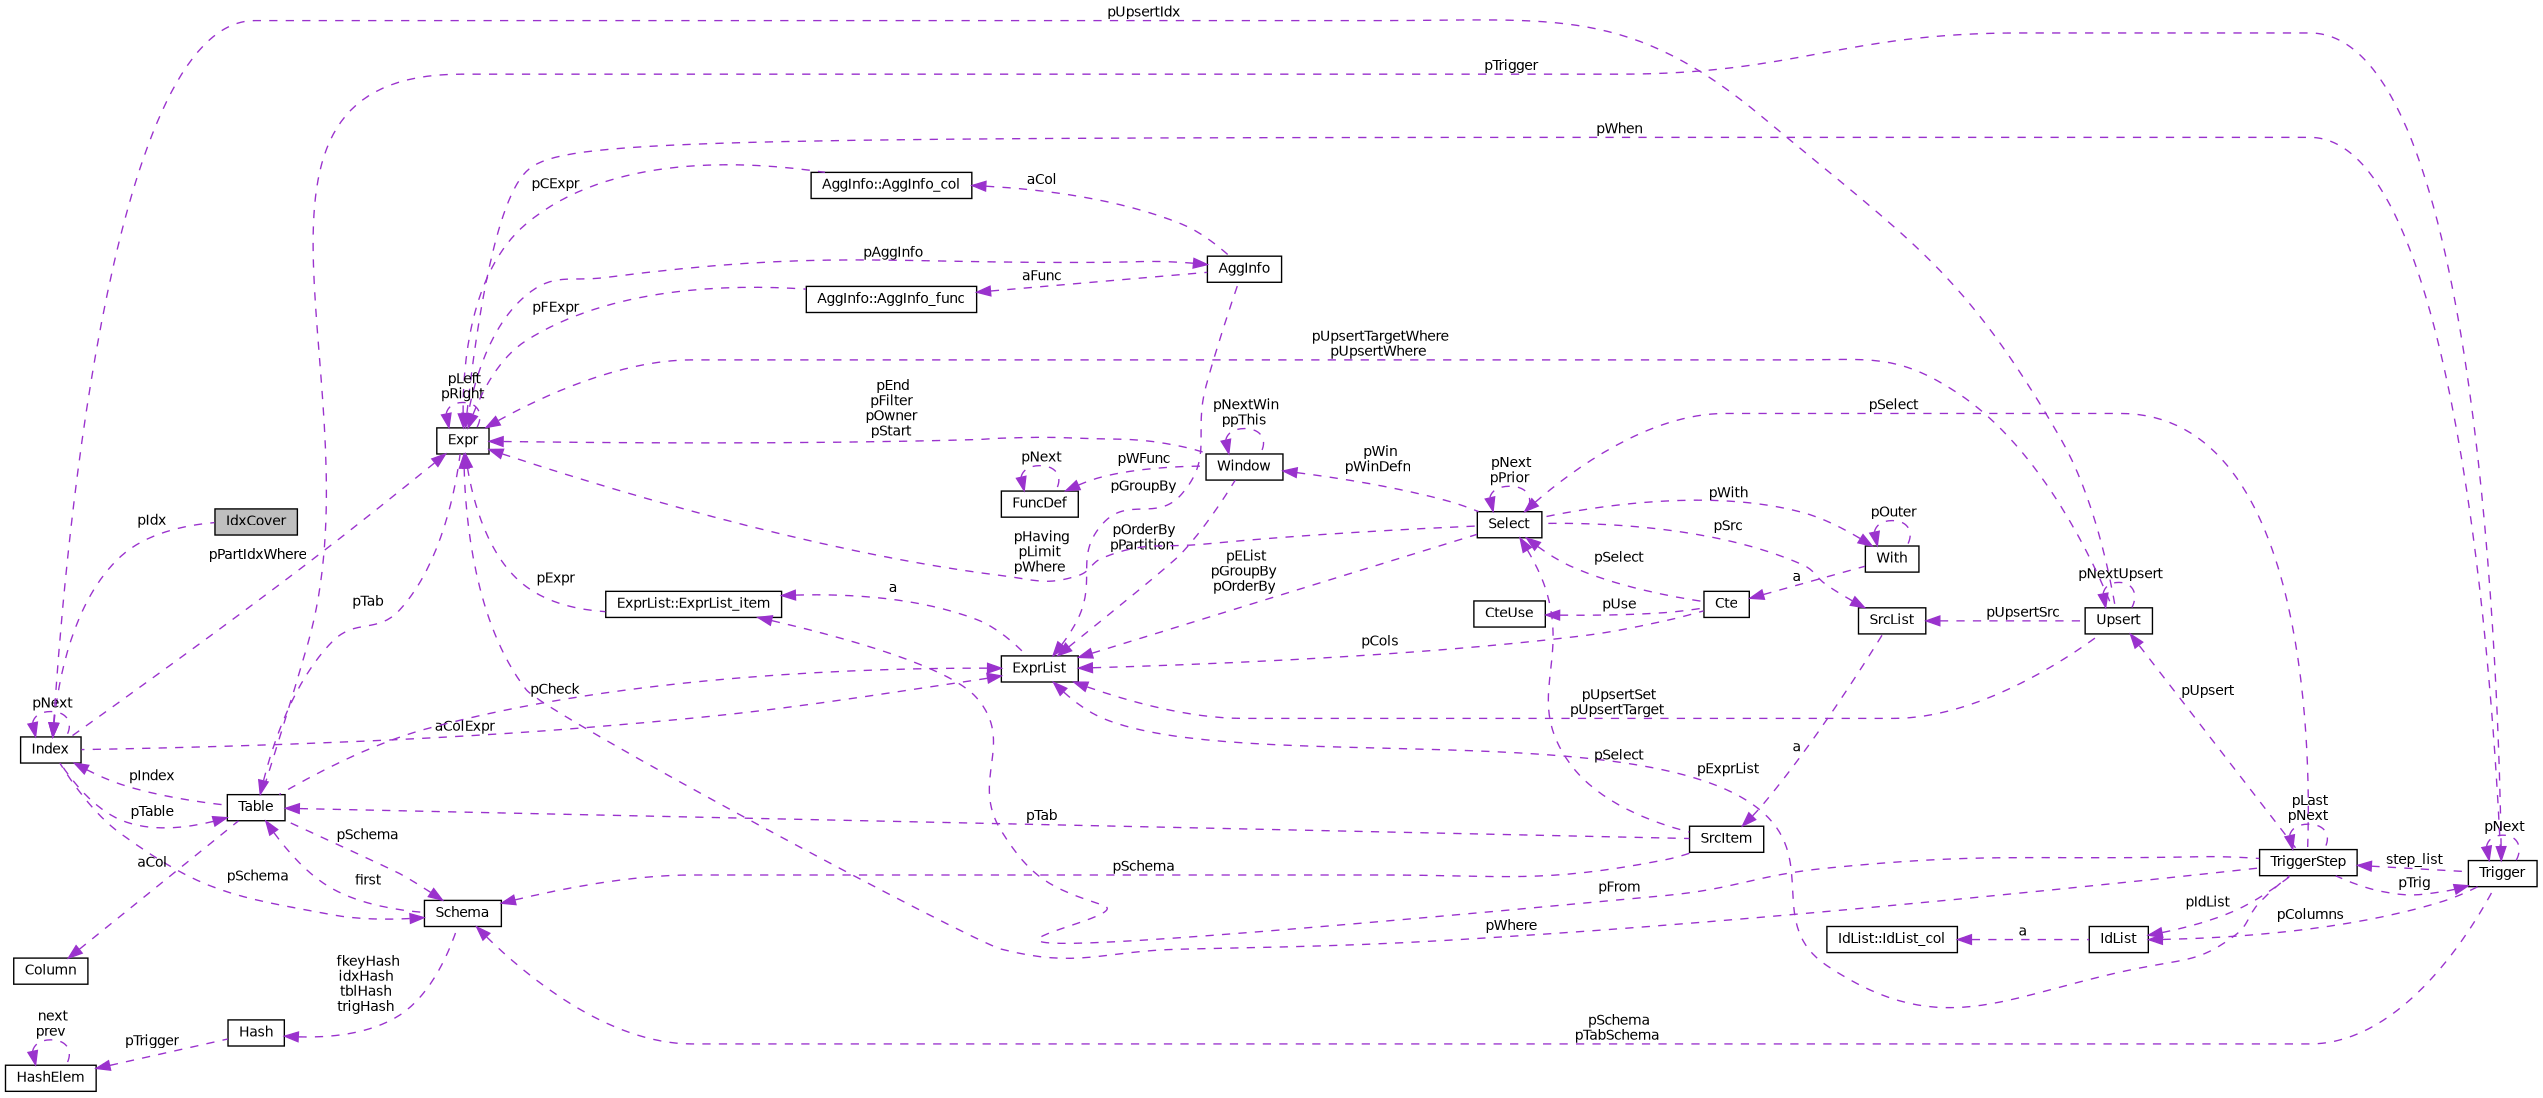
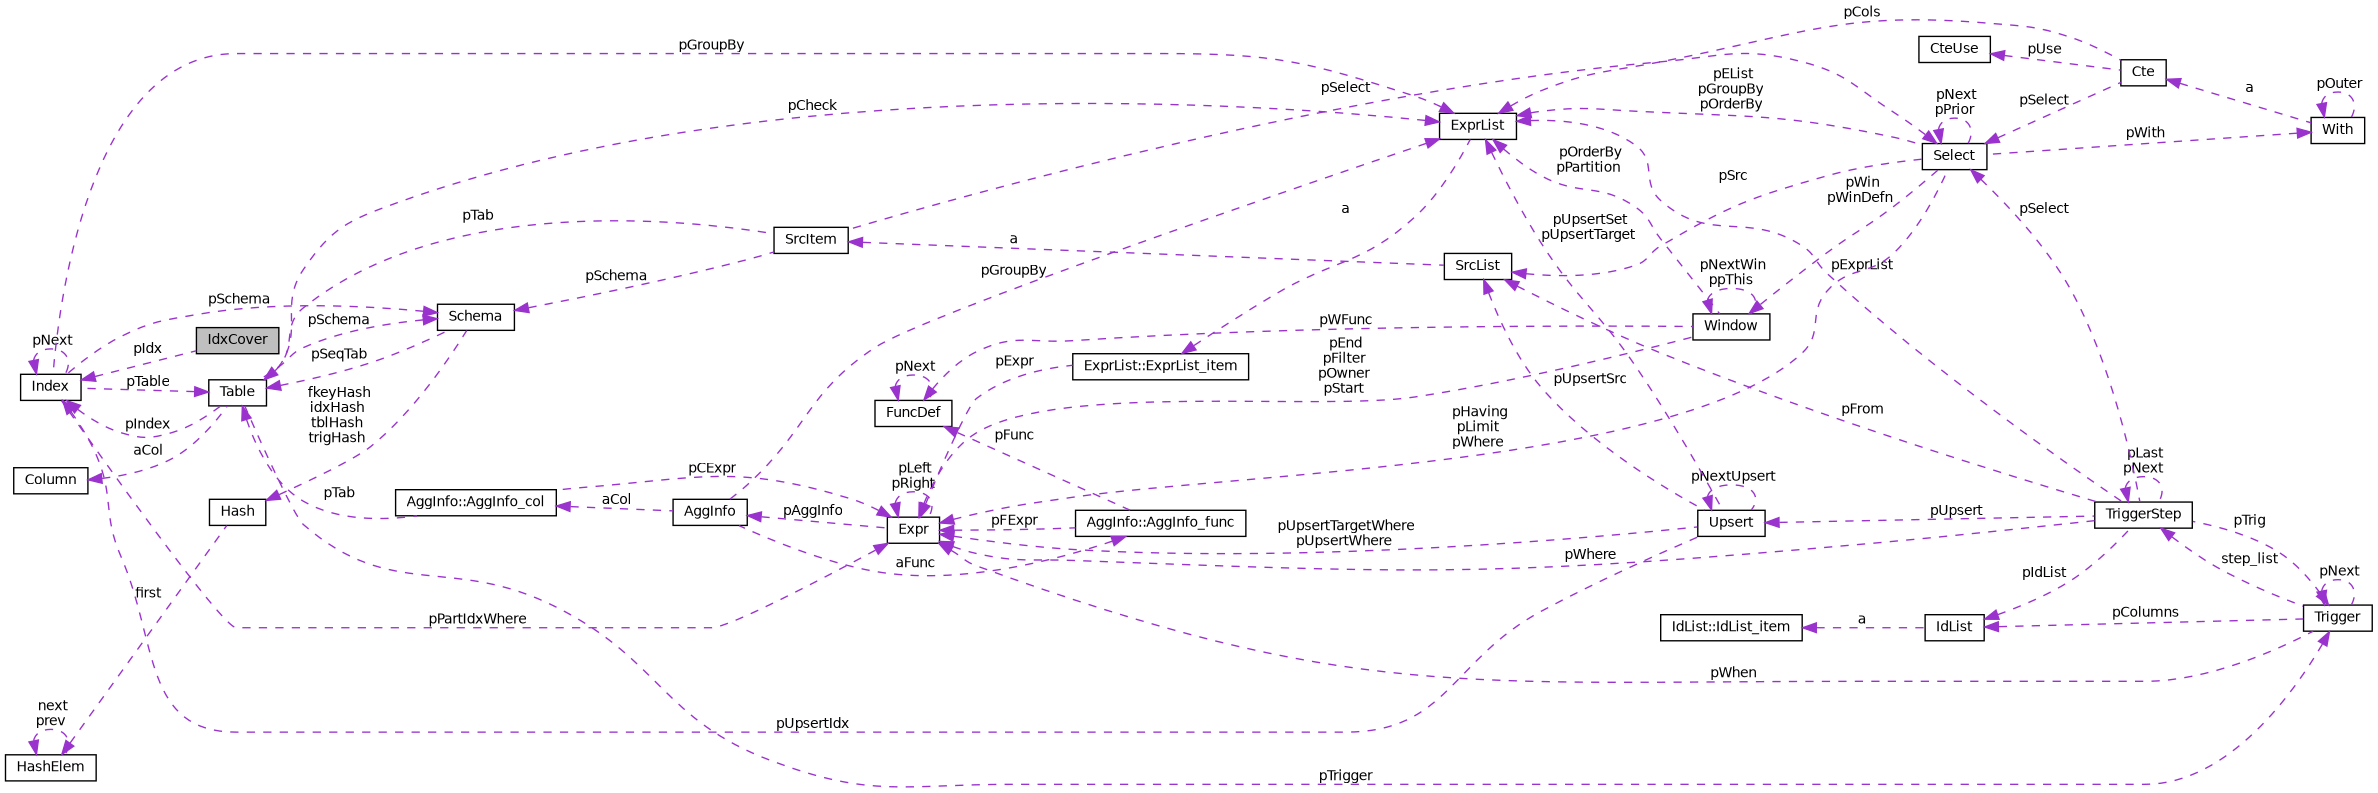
edge "AggInfo::AggInfo_func" -> "FuncDef": added, label "pFunc"
edge "Expr" -> "Table": now "AggInfo::AggInfo_col" -> "Table"
edge "Index" -> "ExprList": label " aColExpr" -> " pGroupBy"
edge "Schema" -> "Table": label " first" -> " pSeqTab"
edge "TriggerStep" -> "ExprList::ExprList_item": now "TriggerStep" -> "SrcList"
node "IdList::IdList_col": label "IdList::IdList_col" -> "IdList::IdList_item"
edge "Hash" -> "HashElem": label " pTrigger" -> " first"
edge "Trigger" -> "Schema": removed, label "pSchema pTabSchema"
